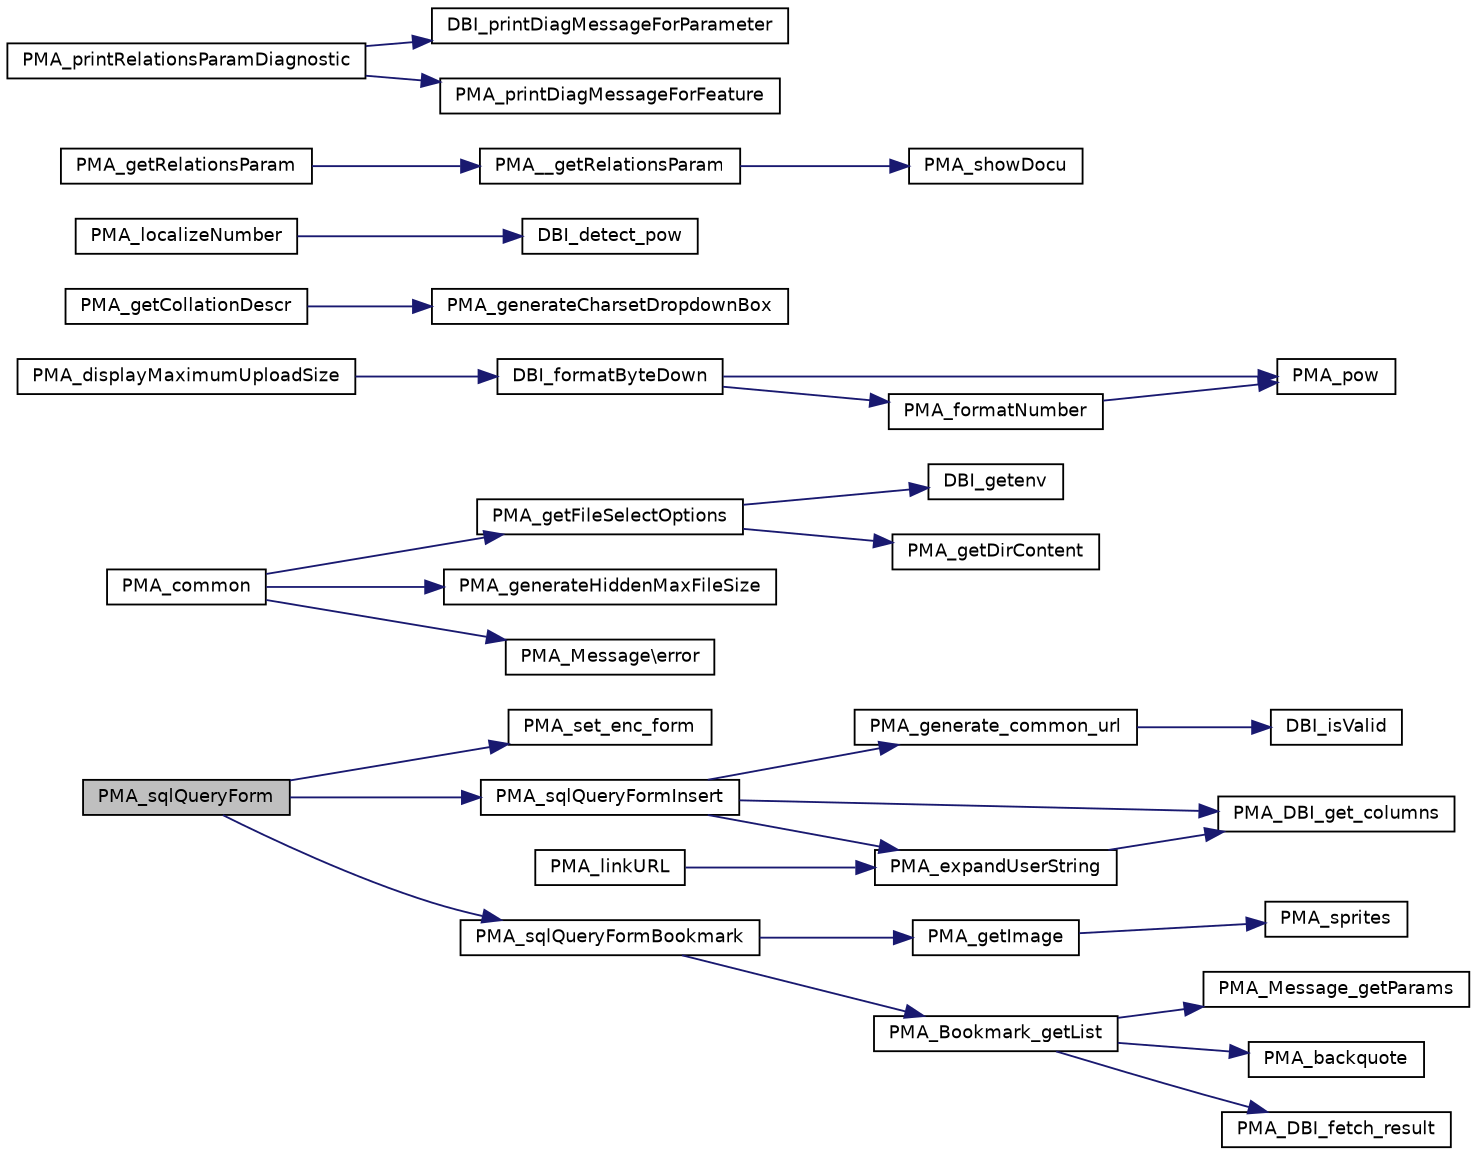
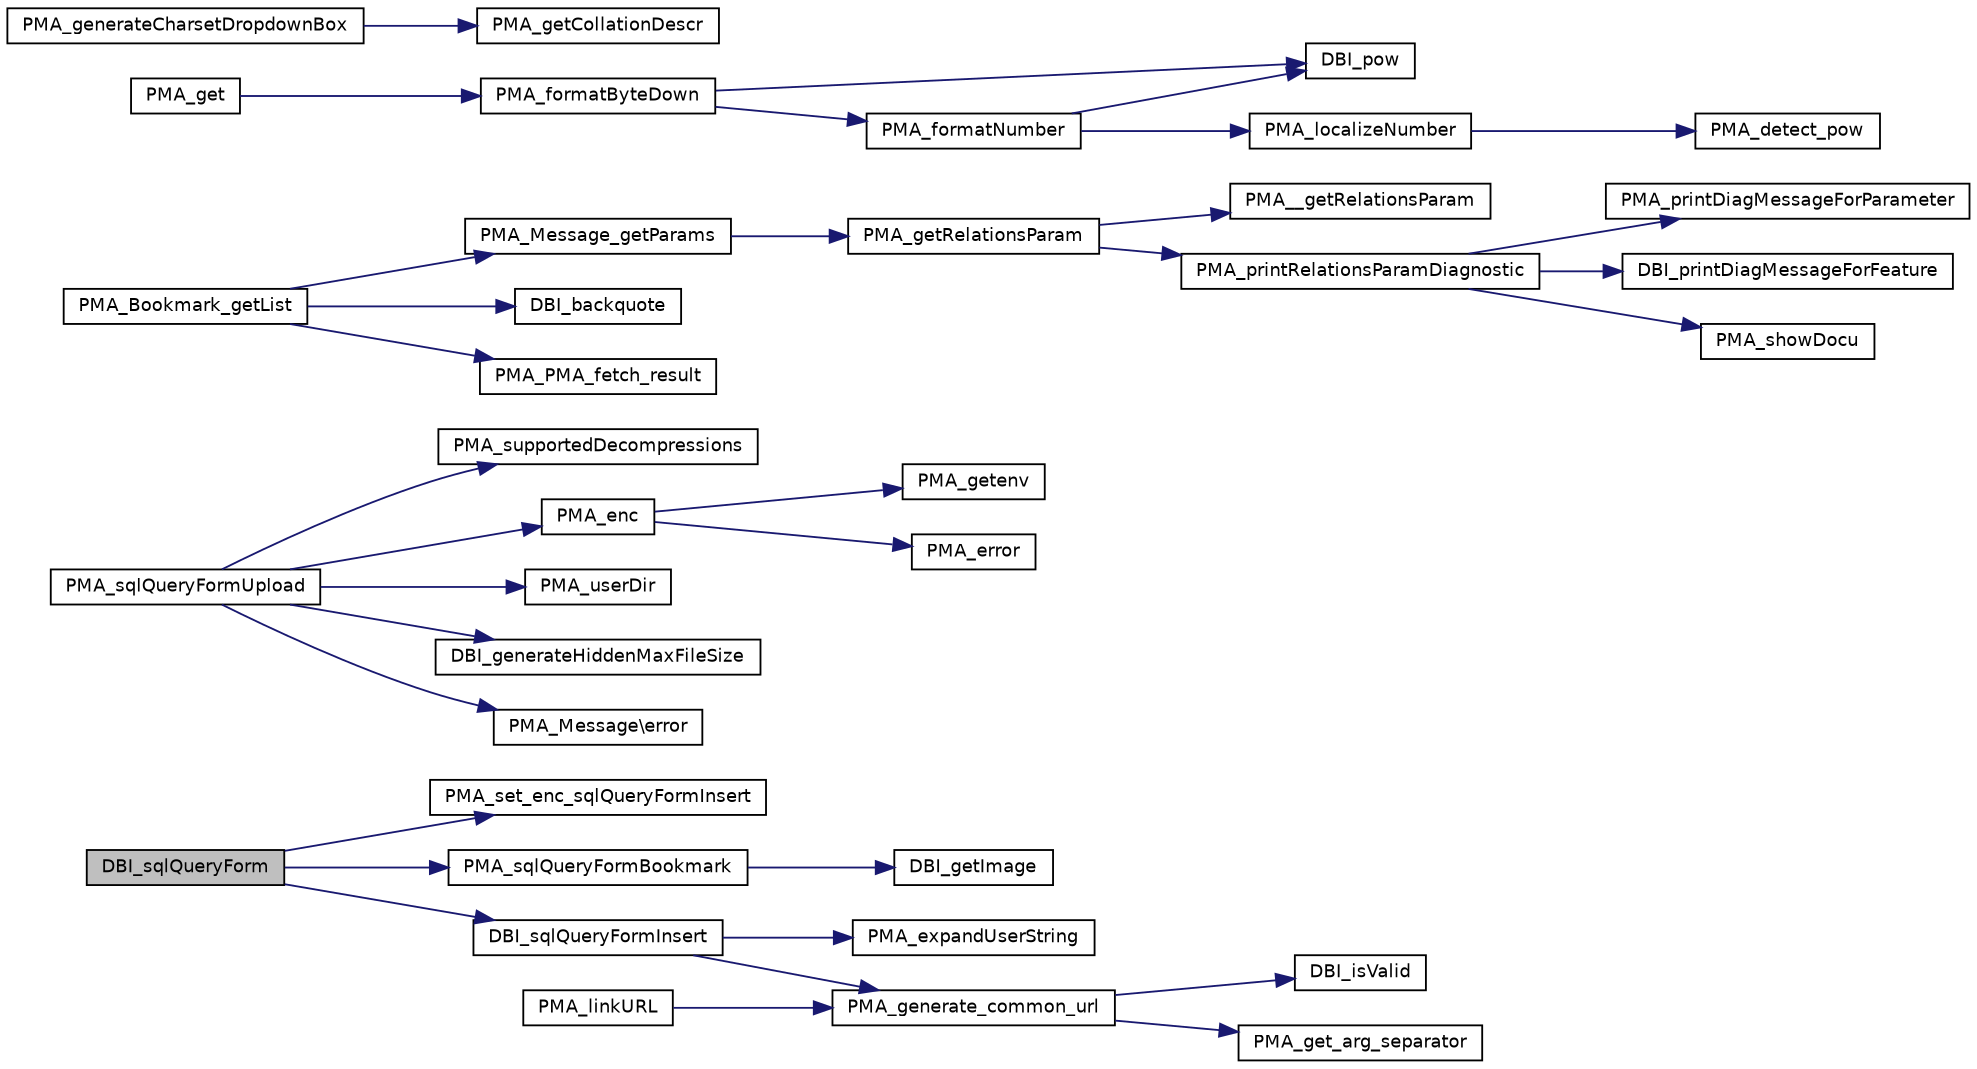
node "DBI_printDiagMessageForParameter": label "DBI_printDiagMessageForParameter" -> "PMA_printDiagMessageForParameter"
node "PMA_printDiagMessageForFeature": label "PMA_printDiagMessageForFeature" -> "DBI_printDiagMessageForFeature"
edge "PMA_formatNumber" -> "PMA_localizeNumber": added
edge "PMA__getRelationsParam" -> "PMA_showDocu": now "PMA_printRelationsParamDiagnostic" -> "PMA_showDocu"
node "DBI_detect_pow": label "DBI_detect_pow" -> "PMA_detect_pow"
edge "PMA_Message_getParams" -> "PMA_getRelationsParam": added
edge "PMA_getRelationsParam" -> "PMA_printRelationsParamDiagnostic": added
edge "PMA_getCollationDescr" -> "PMA_generateCharsetDropdownBox": reversed
node "PMA_displayMaximumUploadSize": label "PMA_displayMaximumUploadSize" -> "PMA_get"
node "DBI_formatByteDown": label "DBI_formatByteDown" -> "PMA_formatByteDown"
node "PMA_pow": label "PMA_pow" -> "DBI_pow"
node "PMA_supportedDecompressions": added
node "DBI_getenv": label "DBI_getenv" -> "PMA_getenv"
node "PMA_getFileSelectOptions": label "PMA_getFileSelectOptions" -> "PMA_enc"
node "PMA_getDirContent": label "PMA_getDirContent" -> "PMA_error"
node "PMA_common": label "PMA_common" -> "PMA_sqlQueryFormUpload"
node "PMA_userDir": added
node "PMA_generateHiddenMaxFileSize": label "PMA_generateHiddenMaxFileSize" -> "DBI_generateHiddenMaxFileSize"
node "PMA_set_enc_form": label "PMA_set_enc_form" -> "PMA_set_enc_sqlQueryFormInsert"
node "PMA_sqlQueryForm": label "PMA_sqlQueryForm" -> "DBI_sqlQueryForm"
node "PMA_sqlQueryFormInsert": label "PMA_sqlQueryFormInsert" -> "DBI_sqlQueryFormInsert"
node "PMA_DBI_get_columns": removed
edge "PMA_linkURL" -> "PMA_expandUserString": now "PMA_linkURL" -> "PMA_generate_common_url"
node "PMA_sprites": removed
node "PMA_getImage": label "PMA_getImage" -> "DBI_getImage"
edge "PMA_sqlQueryFormBookmark" -> "PMA_Bookmark_getList": removed
node "PMA_get_arg_separator": added
node "PMA_backquote": label "PMA_backquote" -> "DBI_backquote"
node "PMA_DBI_fetch_result": label "PMA_DBI_fetch_result" -> "PMA_PMA_fetch_result"
